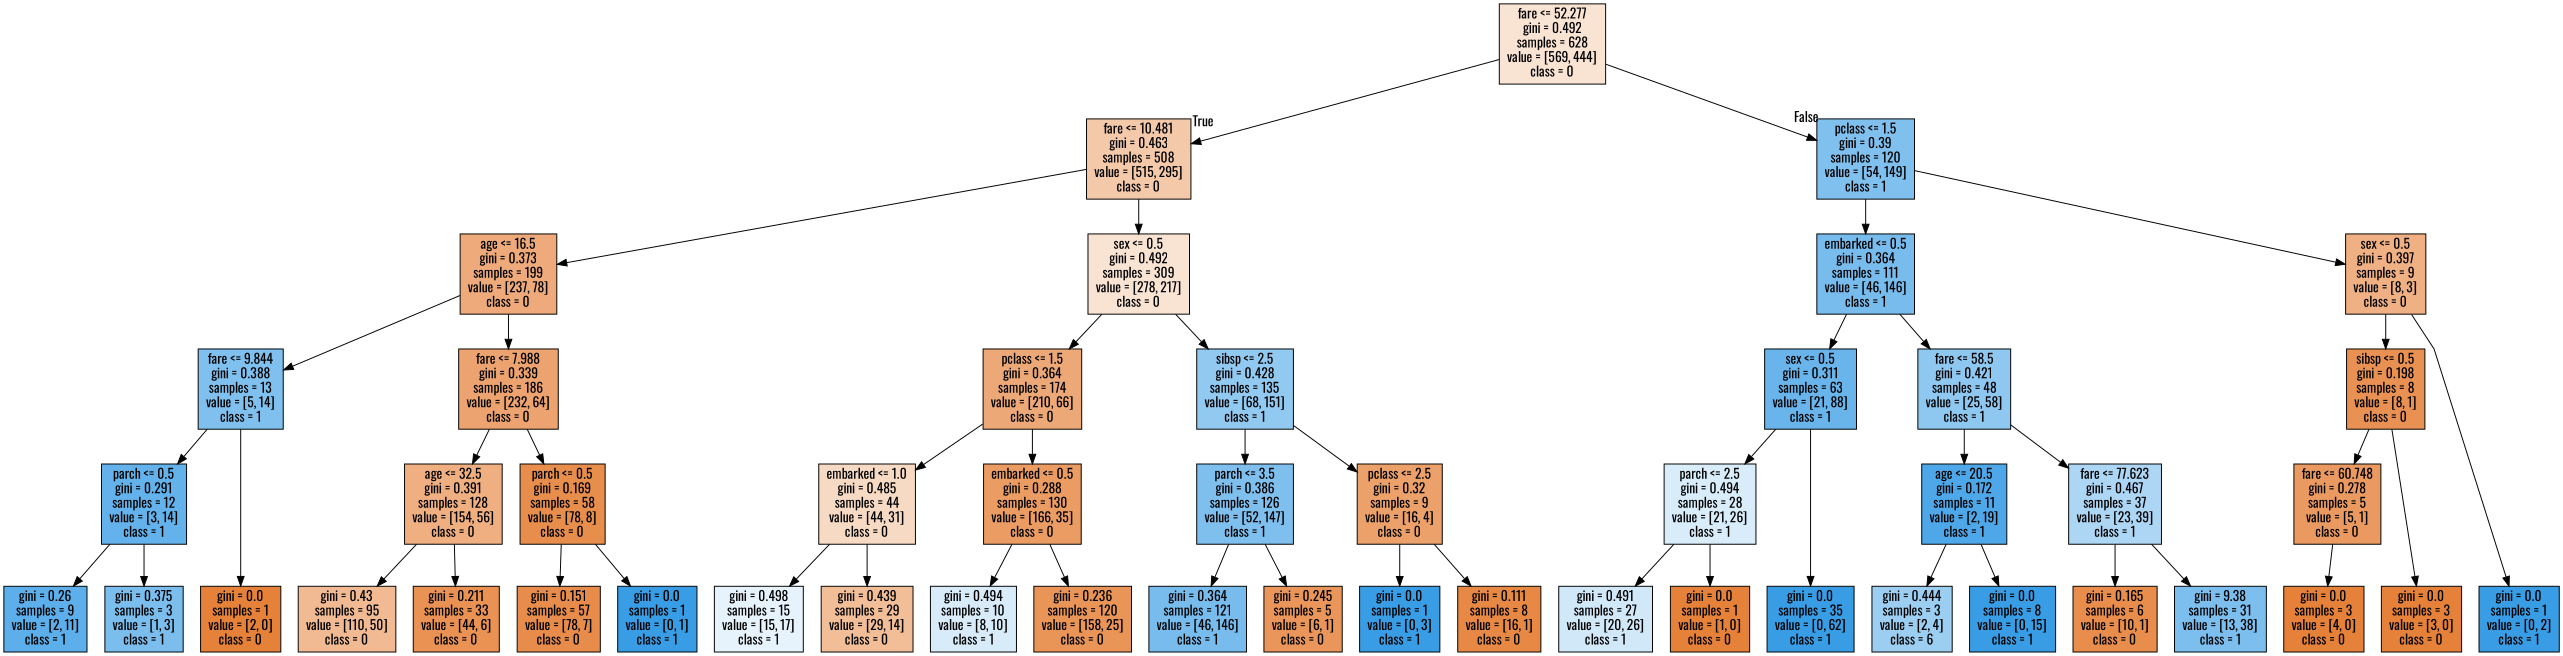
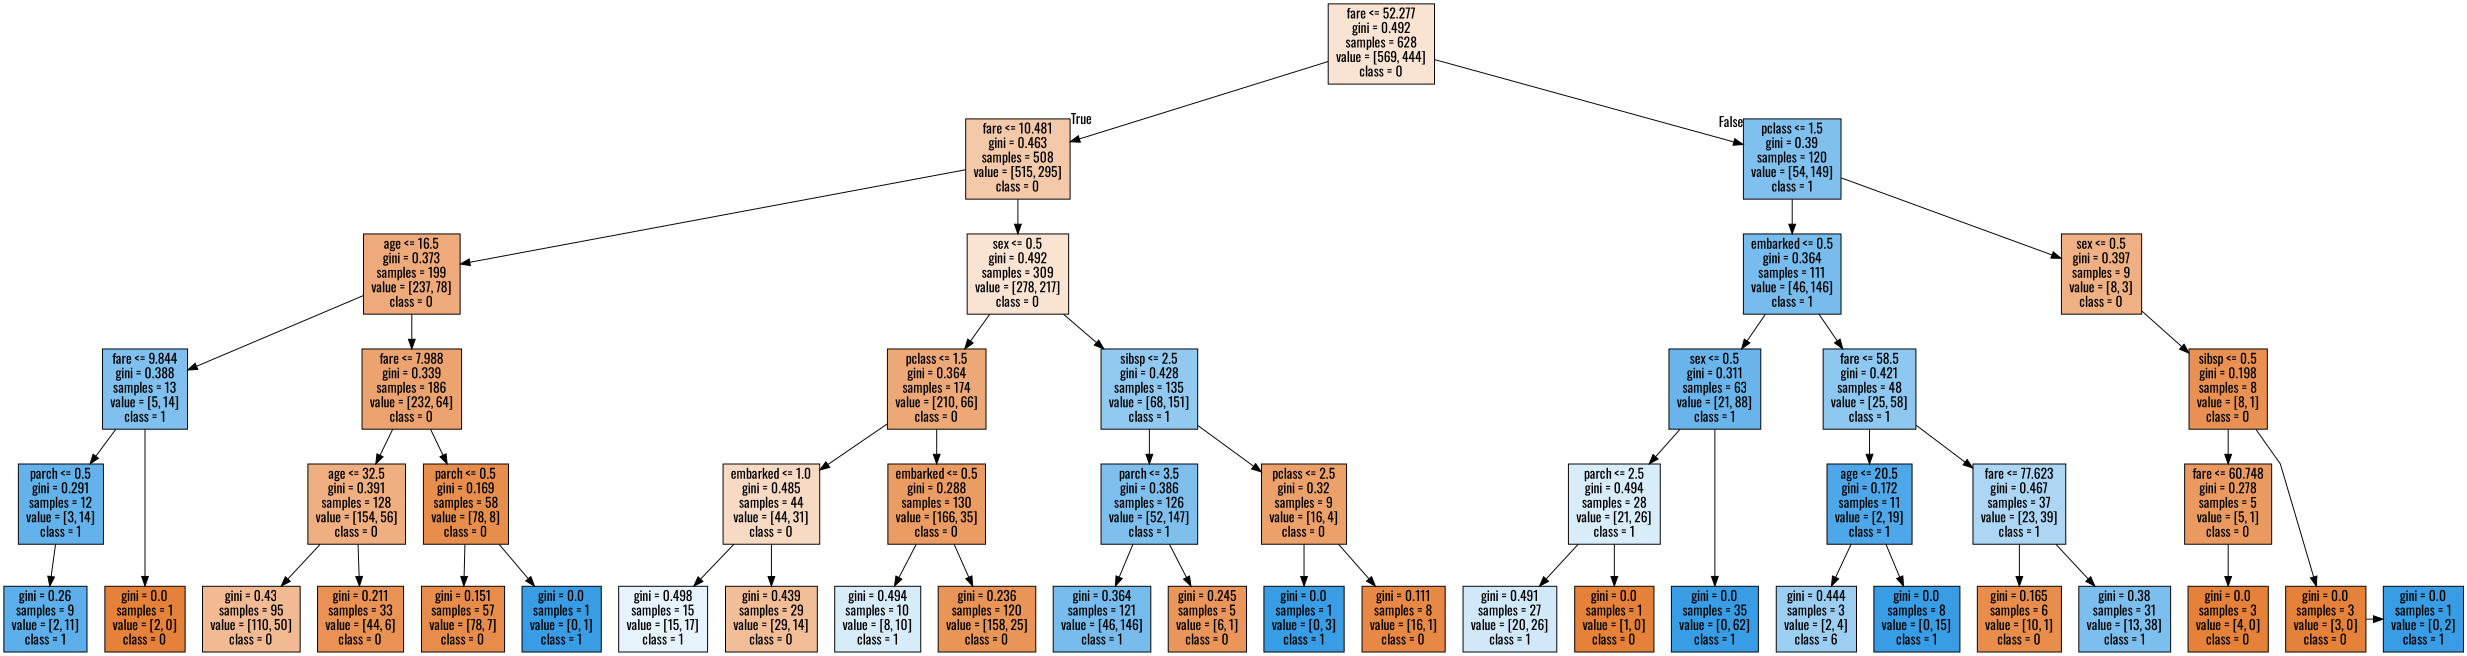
edge "sex <= 0.5 gini = 0.397 samples = 9 value = [8, 3] class = 0" -> "gini = 0.0 samples = 1 value = [0, 2] class = 1": now "gini = 0.0 samples = 3 value = [3, 0] class = 0" -> "gini = 0.0 samples = 1 value = [0, 2] class = 1"
node "gini = 0.375 samples = 3 value = [1, 3] class = 1": removed
node "gini = 9.38 samples = 31 value = [13, 38] class = 1": label "gini = 9.38 samples = 31 value = [13, 38] class = 1" -> "gini = 0.38 samples = 31 value = [13, 38] class = 1"
